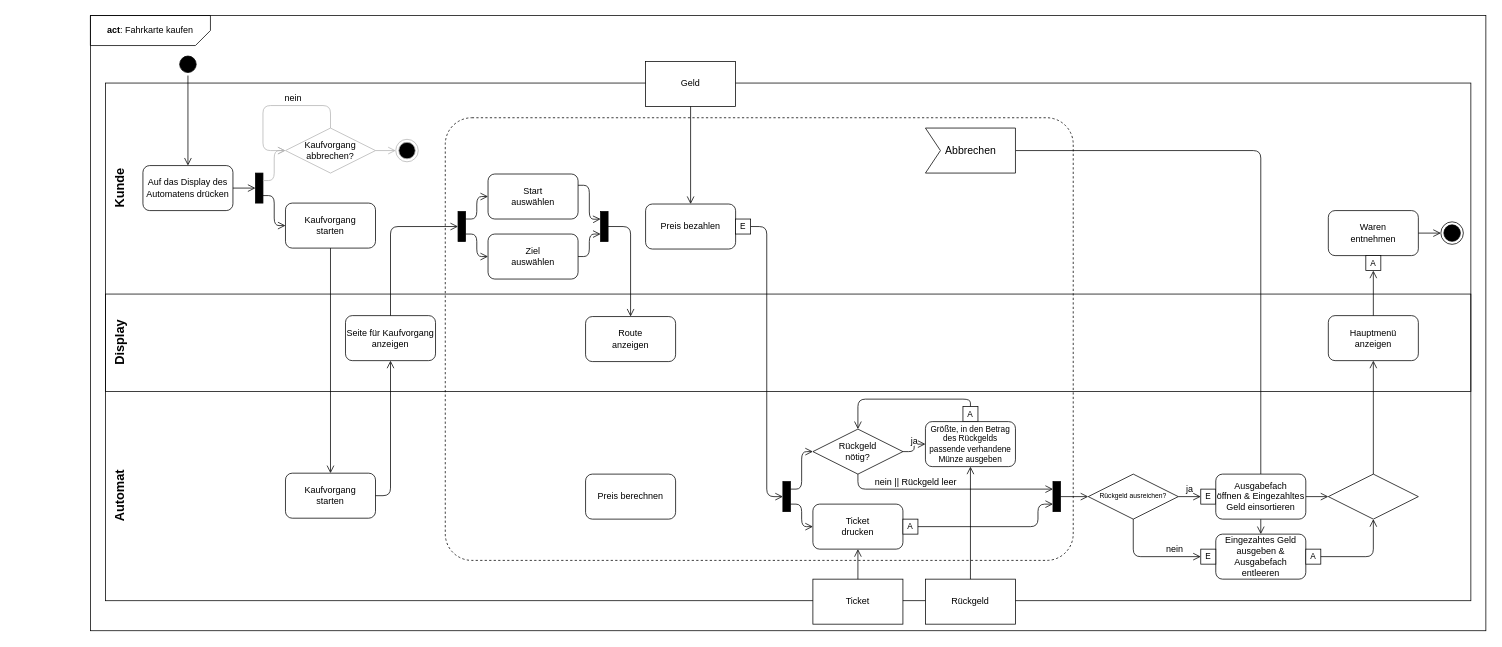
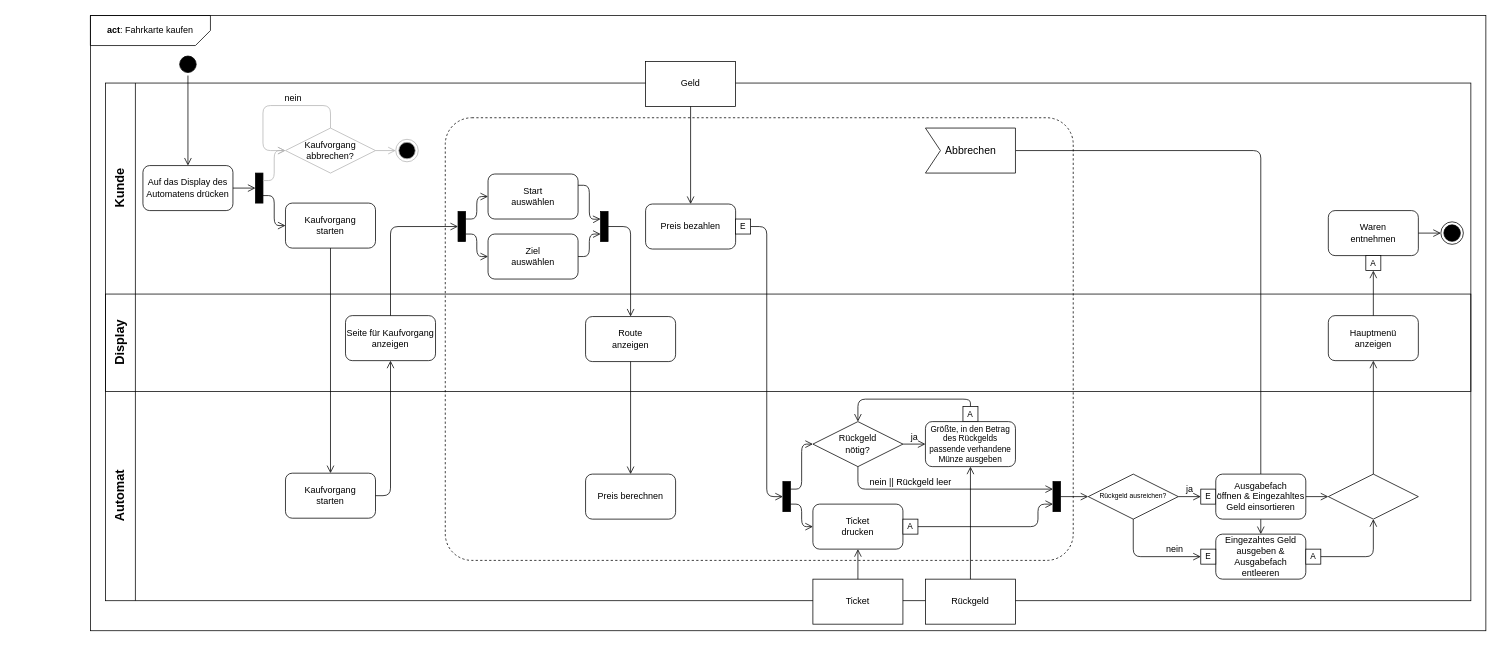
edge "Kunde" -- "Automat": added
edge "Route anzeigen" -> "Preis berechnen": added
node "Rückgeld nötig?": moved (858, 451) -> (858, 444)
